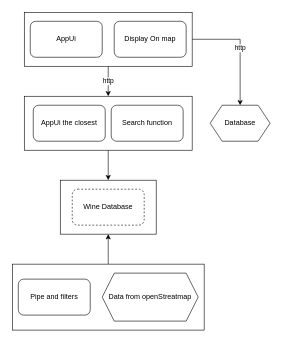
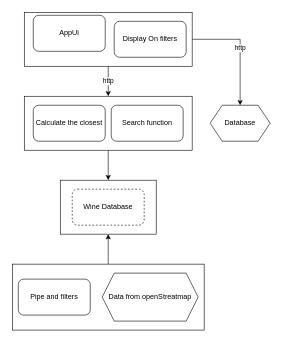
node "AppUi": moved (66, 39) -> (69, 33)
node "Display On map": label "Display On map" -> "Display On filters"
node "AppUi the closest": label "AppUi the closest" -> "Calculate the closest"
